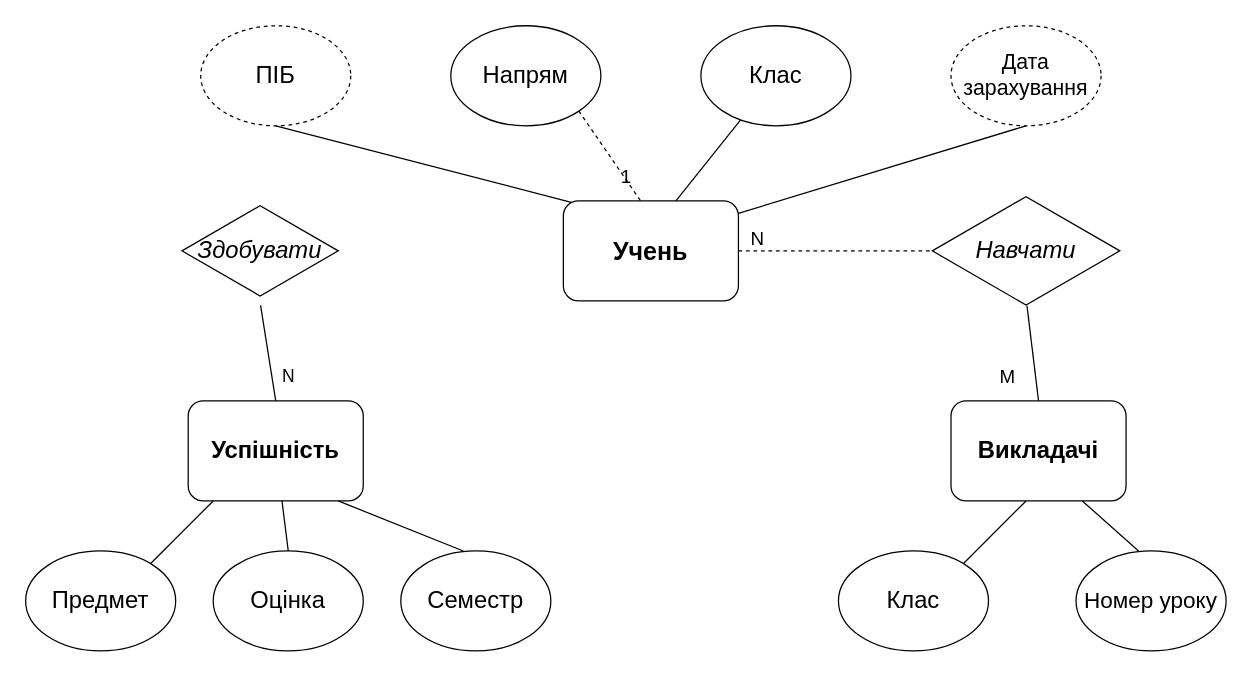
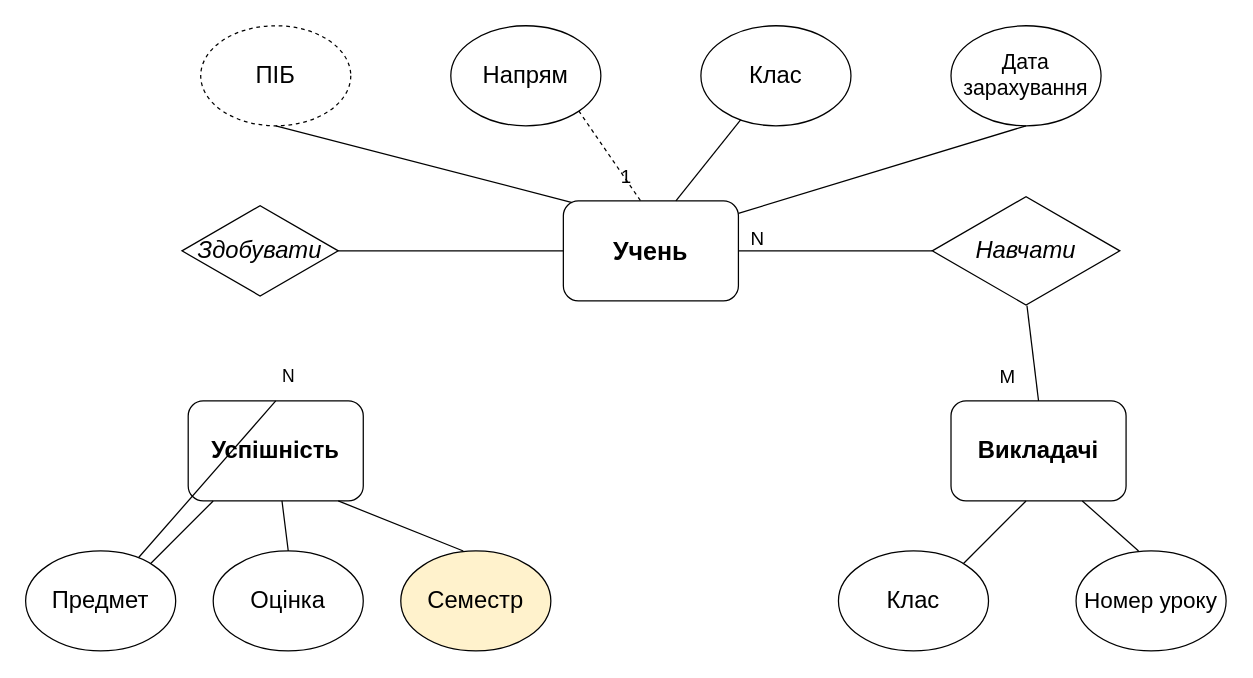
node "Дата зарахування": style dashed -> solid
edge "Здобувати" -- "Учень": added
edge "Учень" -- "Навчати": style dashed -> solid
edge "Здобувати" -- "Успішність": now "Предмет" -- "Успішність"
node "Семестр": fillcolor #ffffff -> #fff2cc
